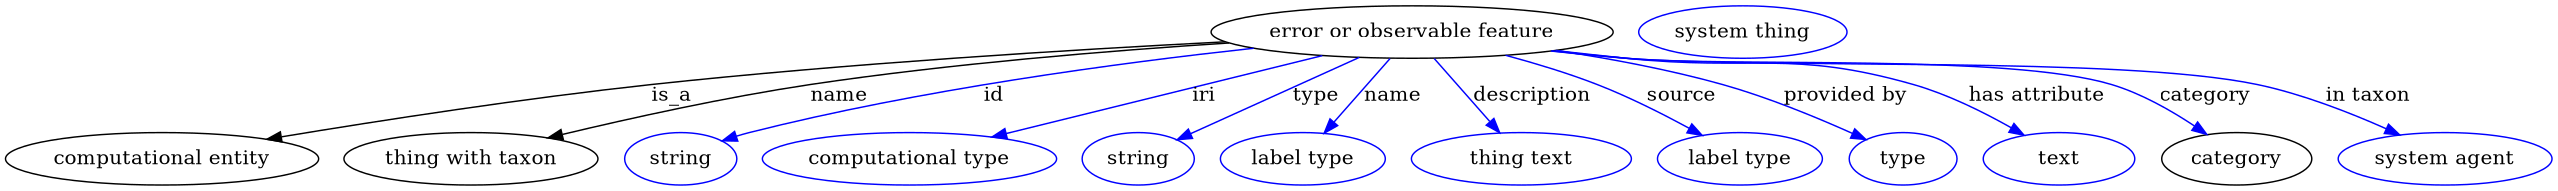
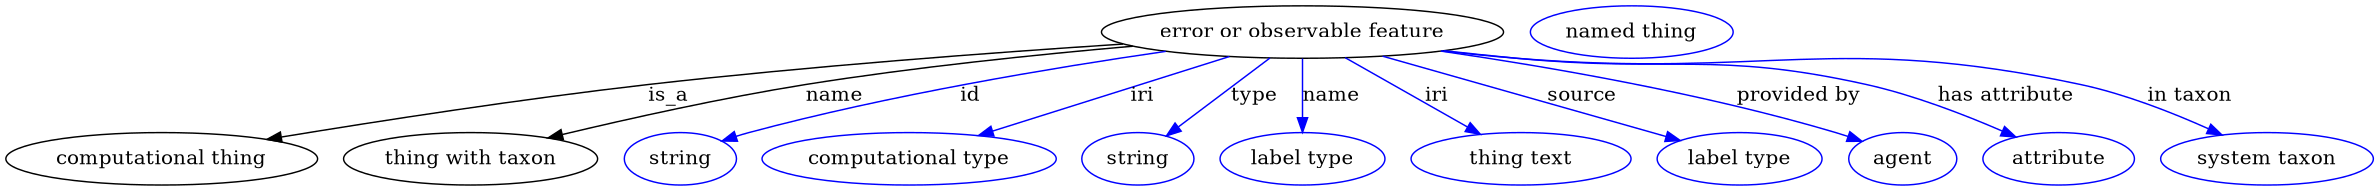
node "system thing": label "system thing" -> "named thing"
edge "error or observable feature" -> "thing text": label "description" -> "iri"
node "computational entity": label "computational entity" -> "computational thing"
node "type": label "type" -> "agent"
node "text": label "text" -> "attribute"
node "category": removed
node "system agent": label "system agent" -> "system taxon"
